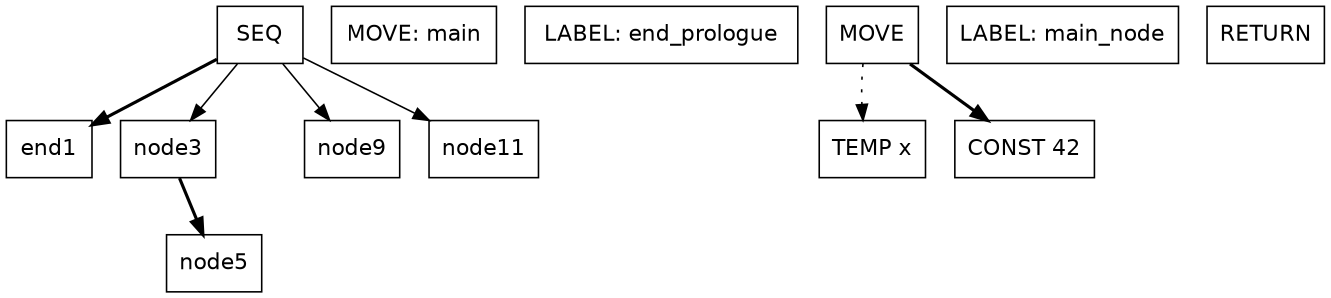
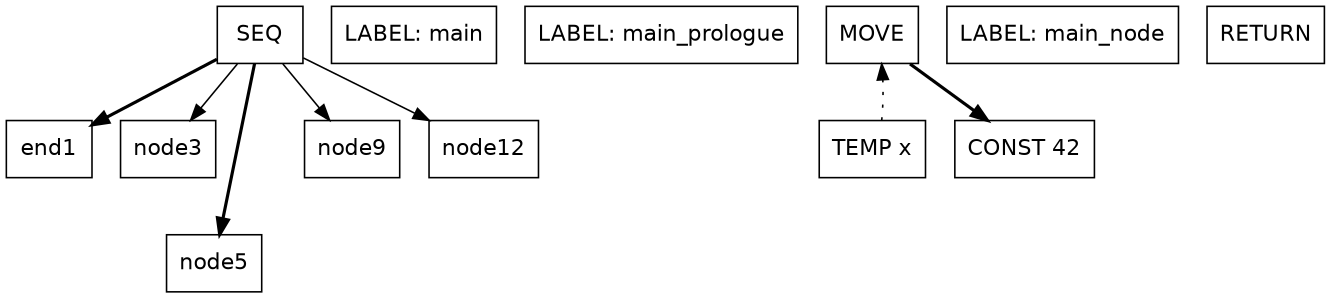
node "MOVE: main": label "MOVE: main" -> "LABEL: main"
node "LABEL: end_prologue": label "LABEL: end_prologue" -> "LABEL: main_prologue"
edge "MOVE" -> "TEMP x": reversed
node "node11": label "node11" -> "node12"
edge "node3" -> "node5": now "SEQ" -> "node5"
